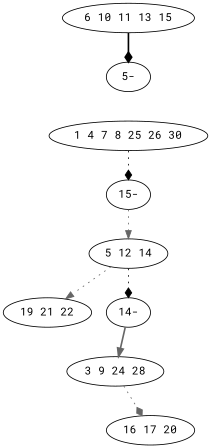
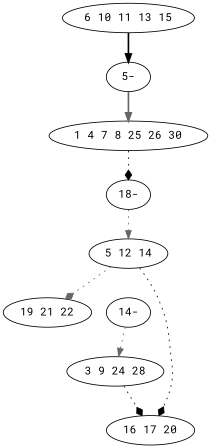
edge "6 10 11 13 15" -> "5-": arrowhead diamond -> normal
edge "5-" -> "1 4 7 8 25 26 30": added
node "15-": label "15-" -> "18-"
edge "5 12 14" -> "14-": now "5 12 14" -> "16 17 20"
edge "5 12 14" -> "19 21 22": arrowhead normal -> diamond
edge "14-" -> "3 9 24 28": style bold -> dotted
edge "3 9 24 28" -> "16 17 20": color gray40 -> black
